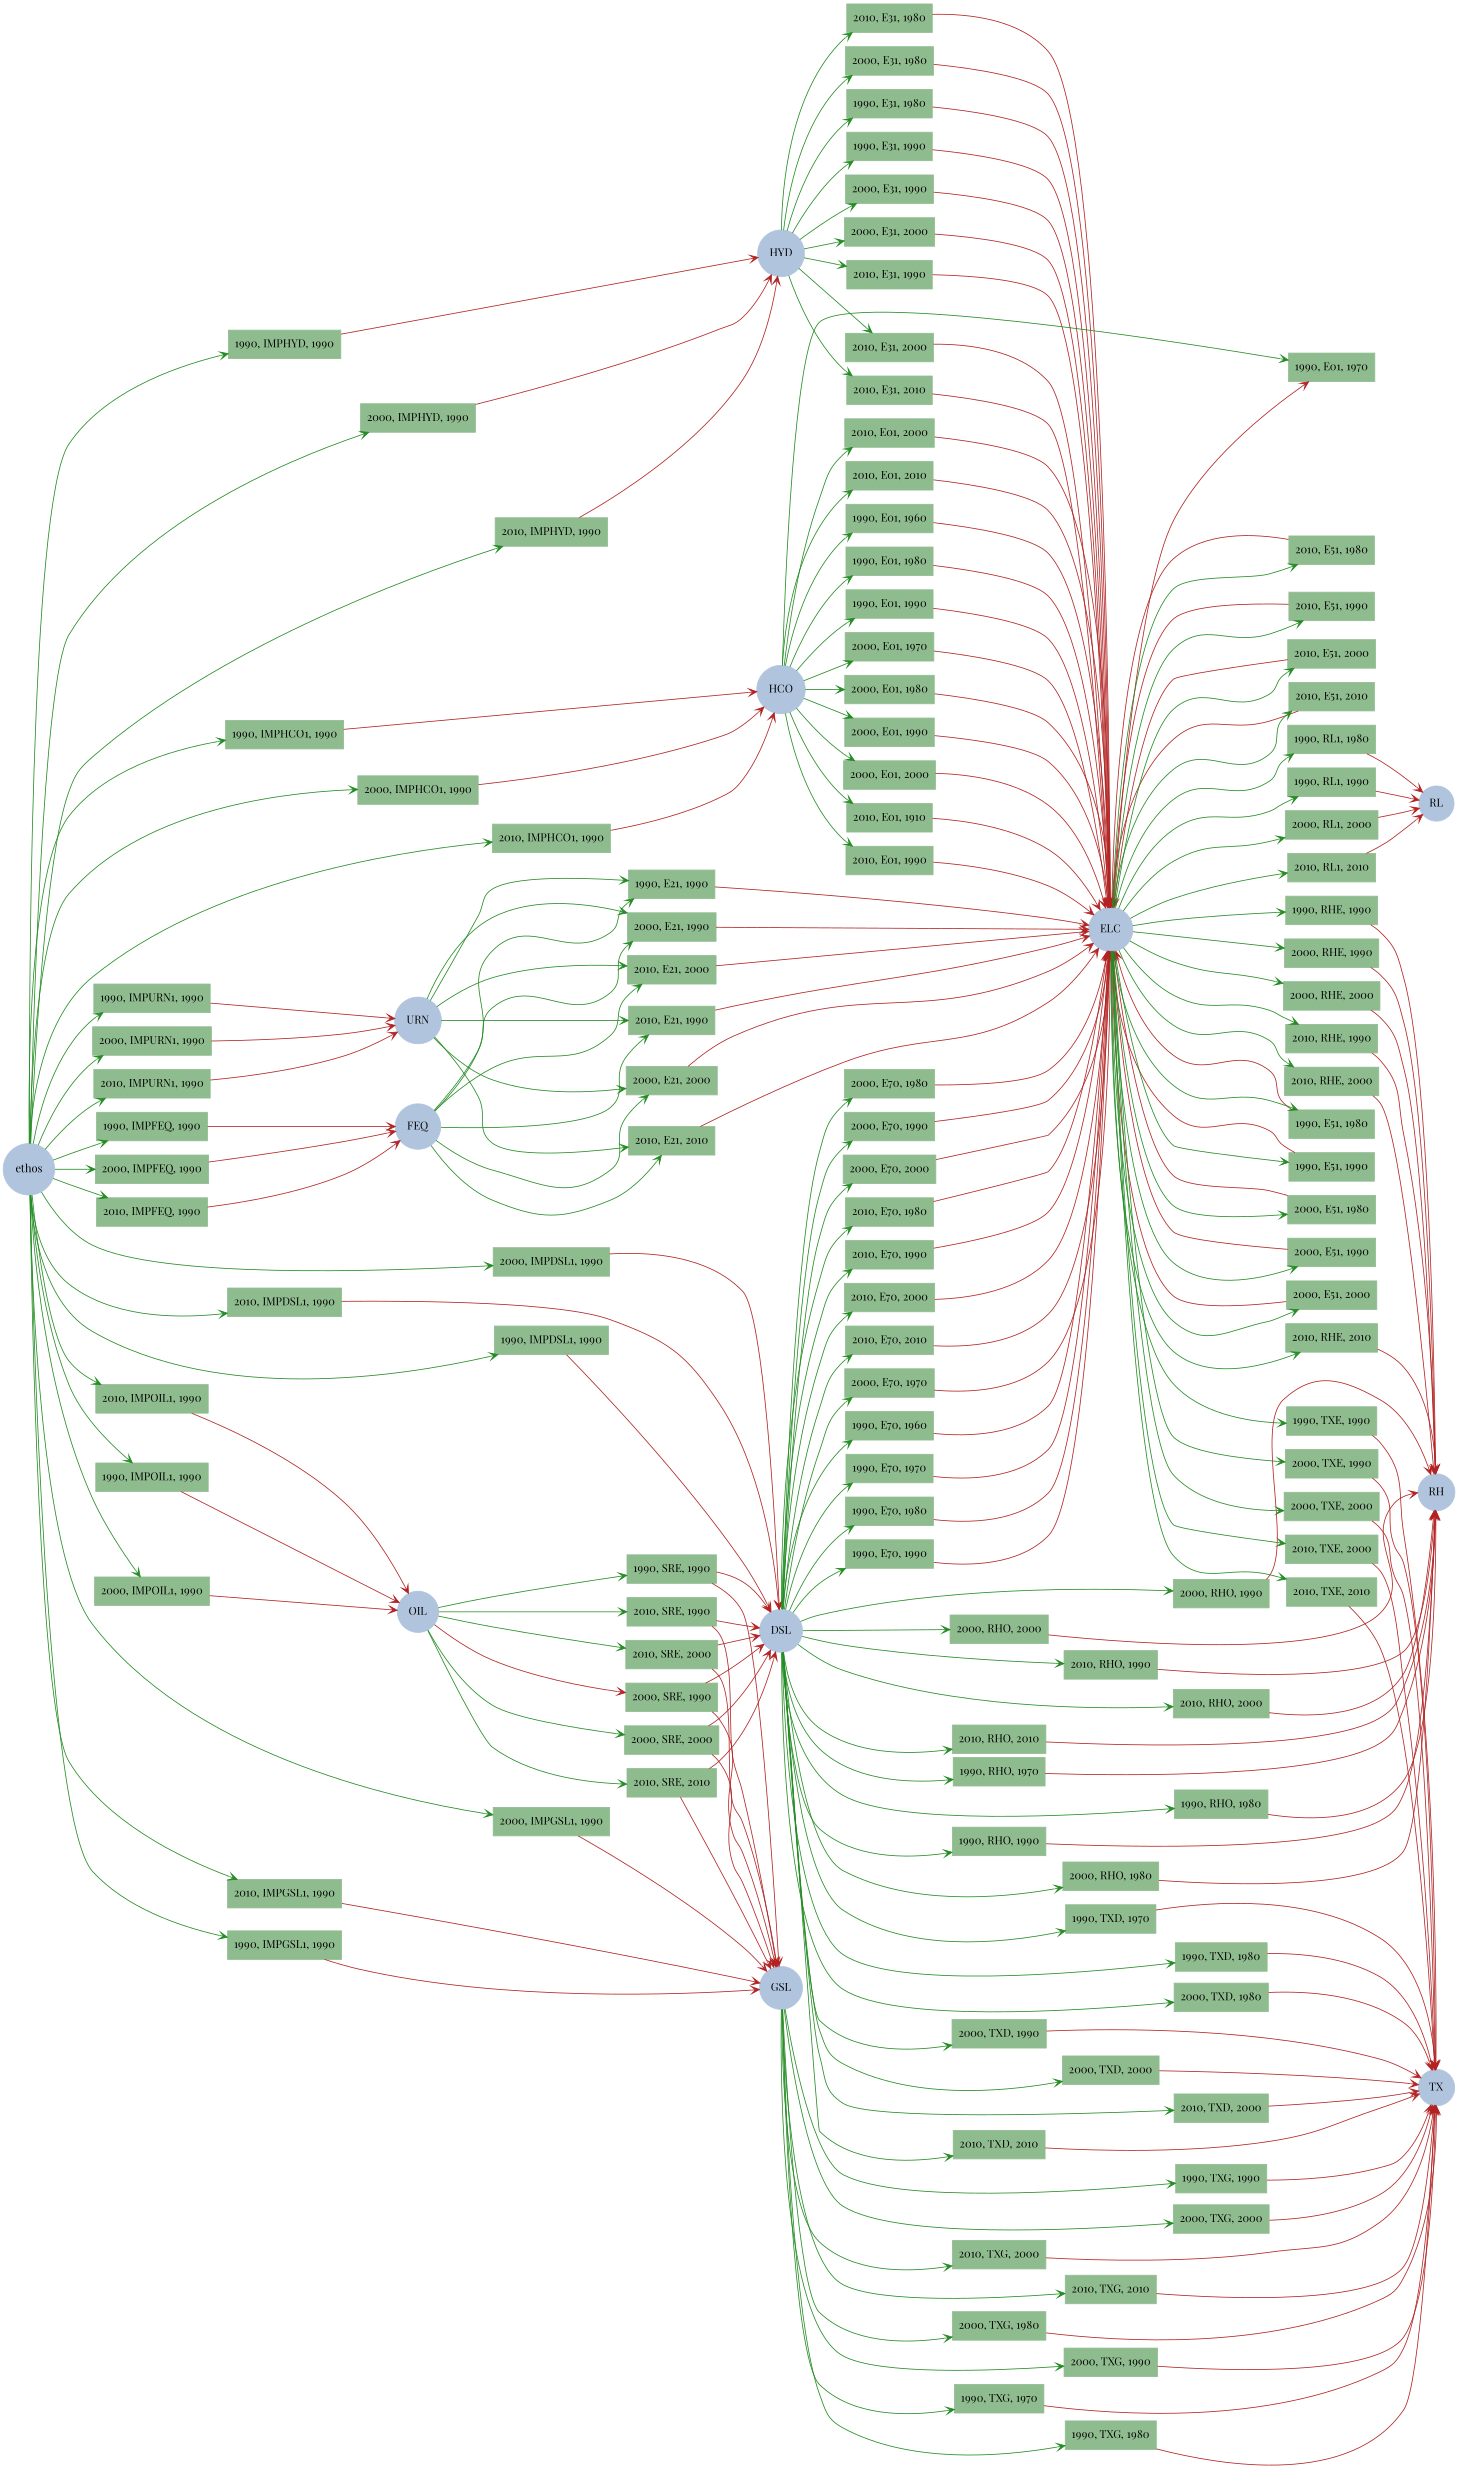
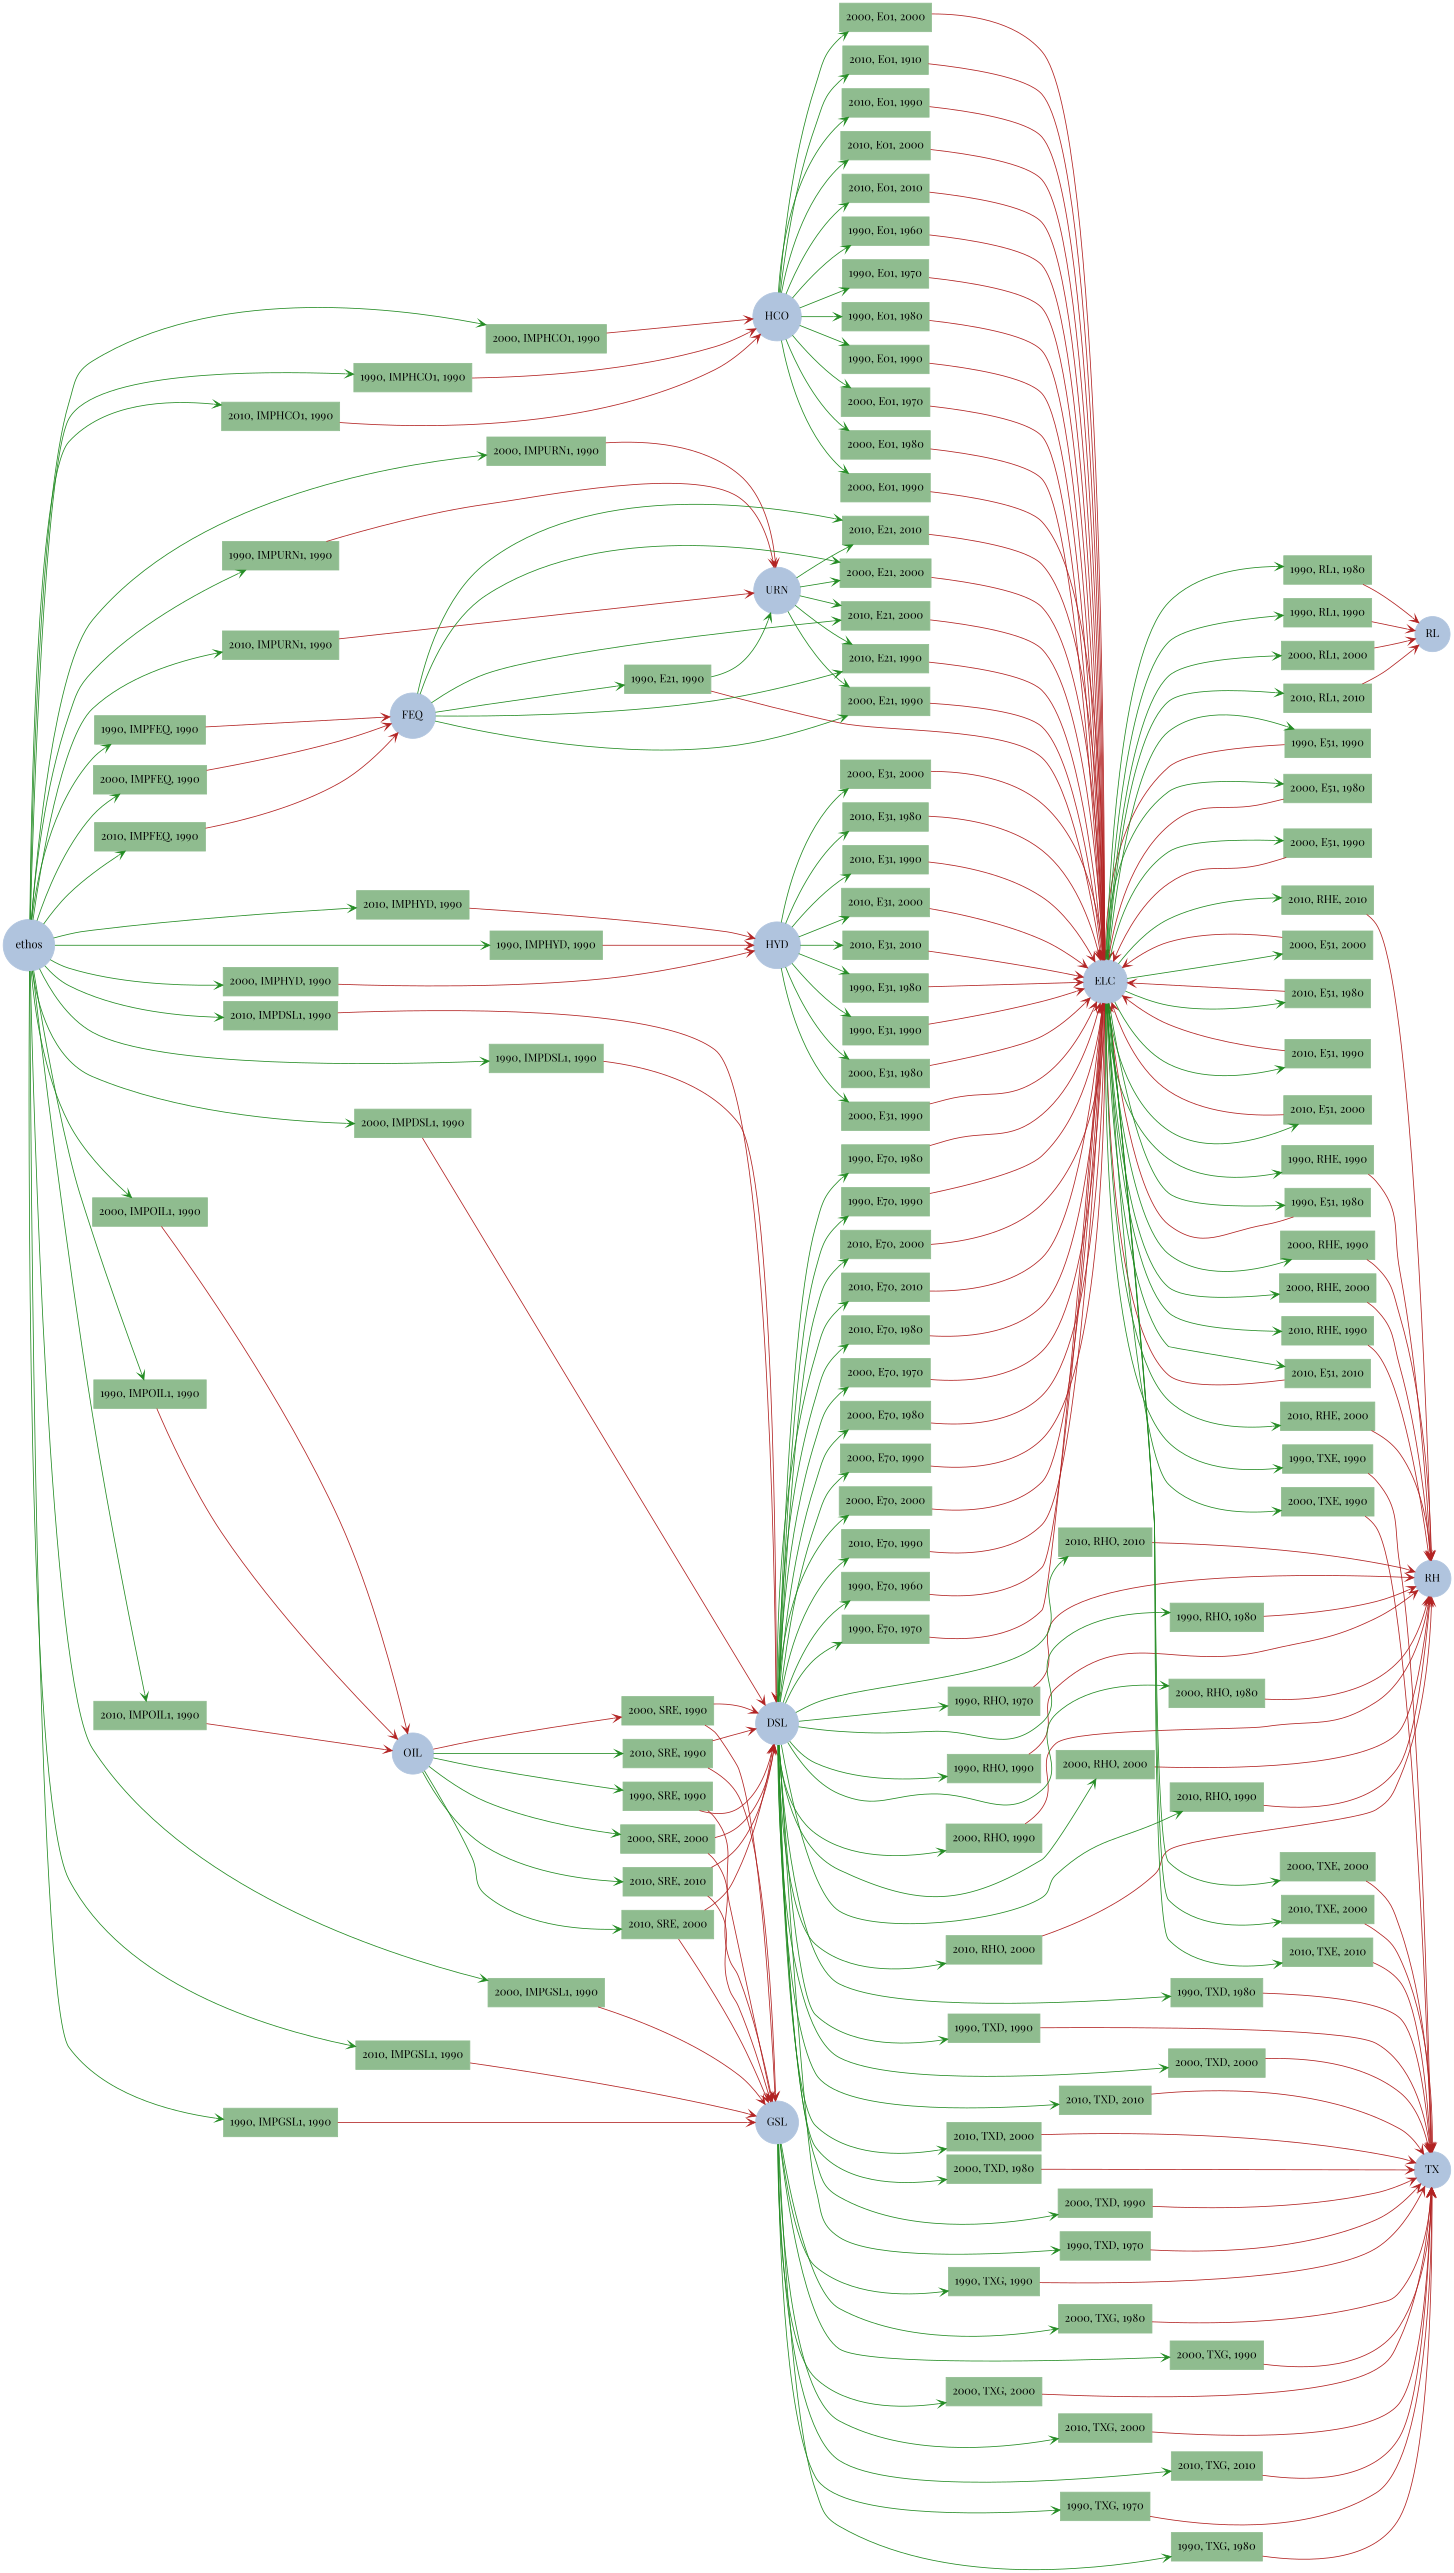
edge "ELC" -> "1990, E01, 1970": reversed
edge "URN" -> "1990, E21, 1990": reversed
node "1990, TXD, 1990": added
